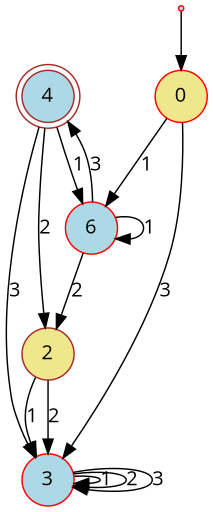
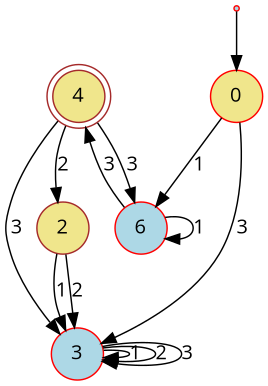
node "4": fillcolor lightblue -> khaki
edge "4" -> "6": label "1" -> "3"
edge "6" -> "2": removed, label "2"
